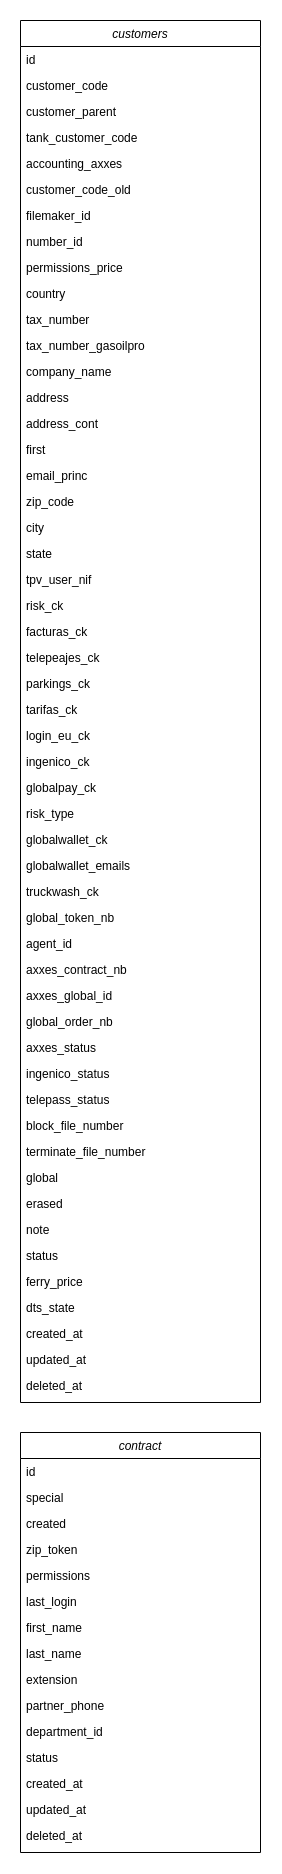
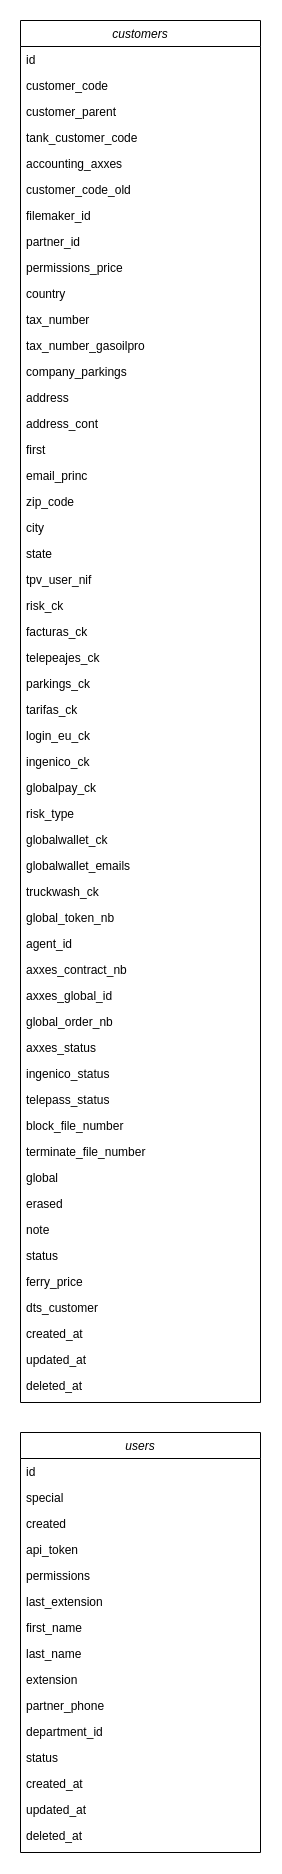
node "number_id": label "number_id" -> "partner_id"
node "company_name": label "company_name" -> "company_parkings"
node "dts_state": label "dts_state" -> "dts_customer"
node "contract": label "contract" -> "users"
node "zip_token": label "zip_token" -> "api_token"
node "last_login": label "last_login" -> "last_extension"
